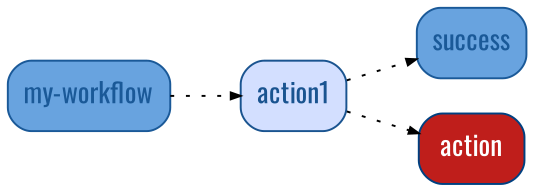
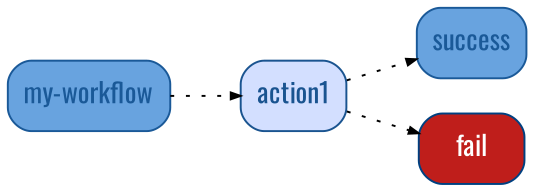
node "action": label "action" -> "fail"
